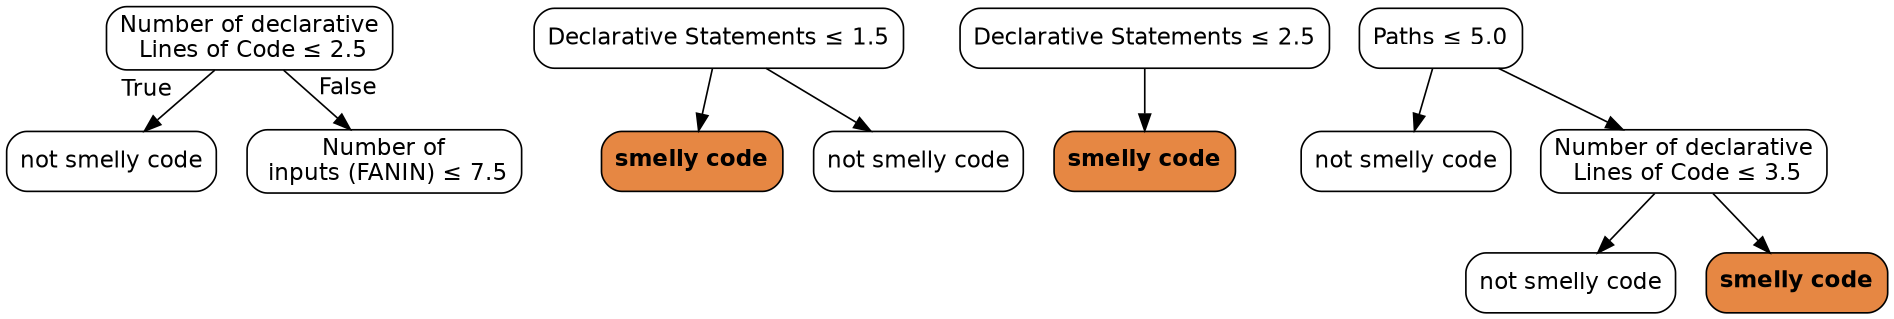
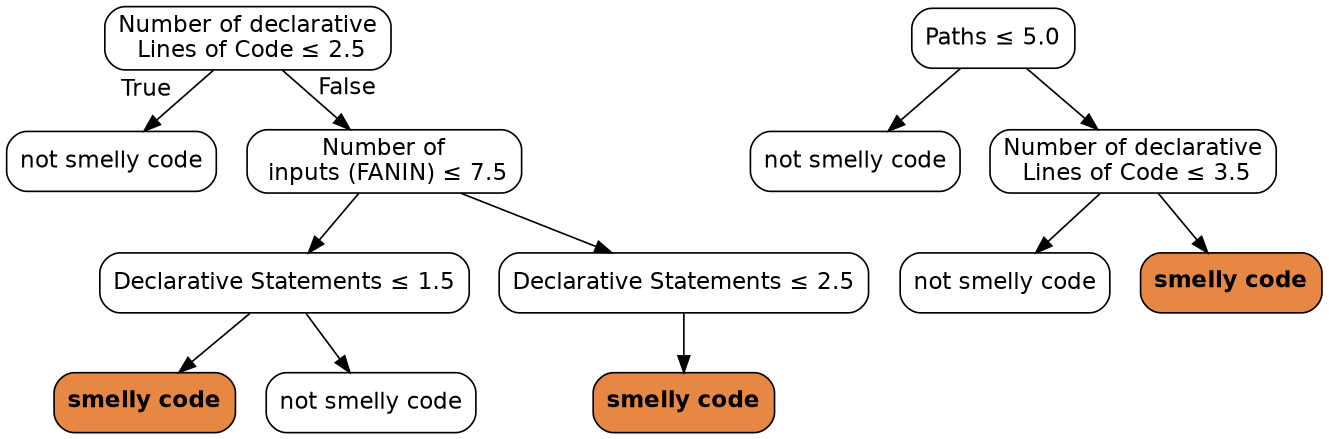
edge "Number of" -> "Declarative Statements ≤ 1.5": added
edge "Number of" -> "Declarative Statements ≤ 2.5": added
